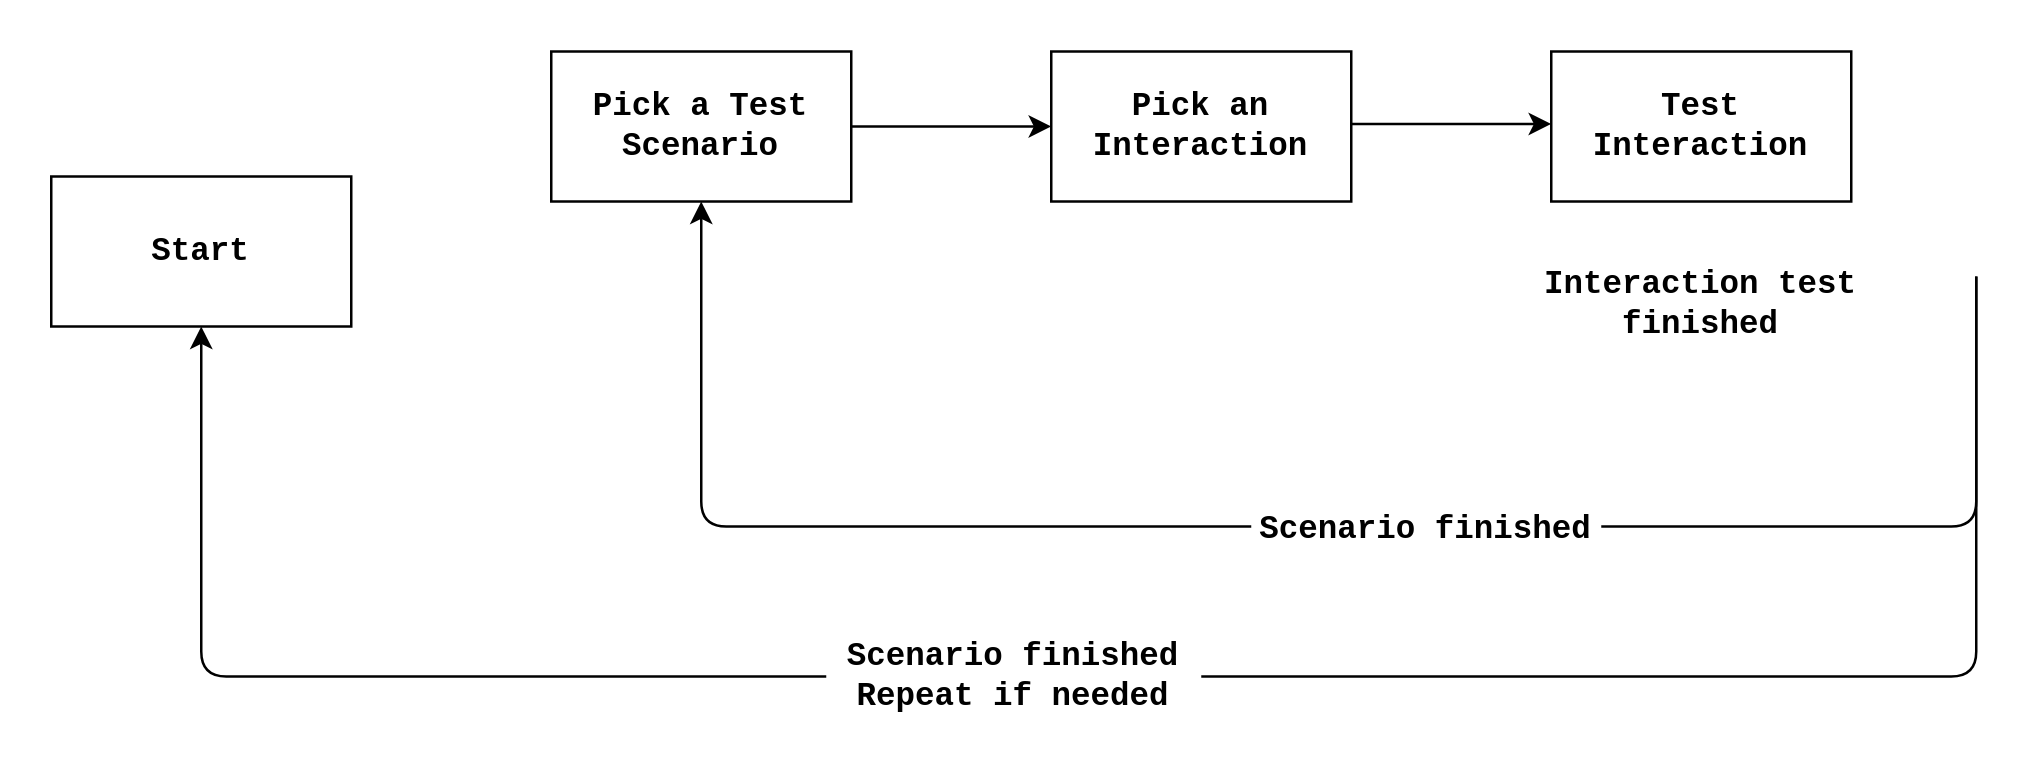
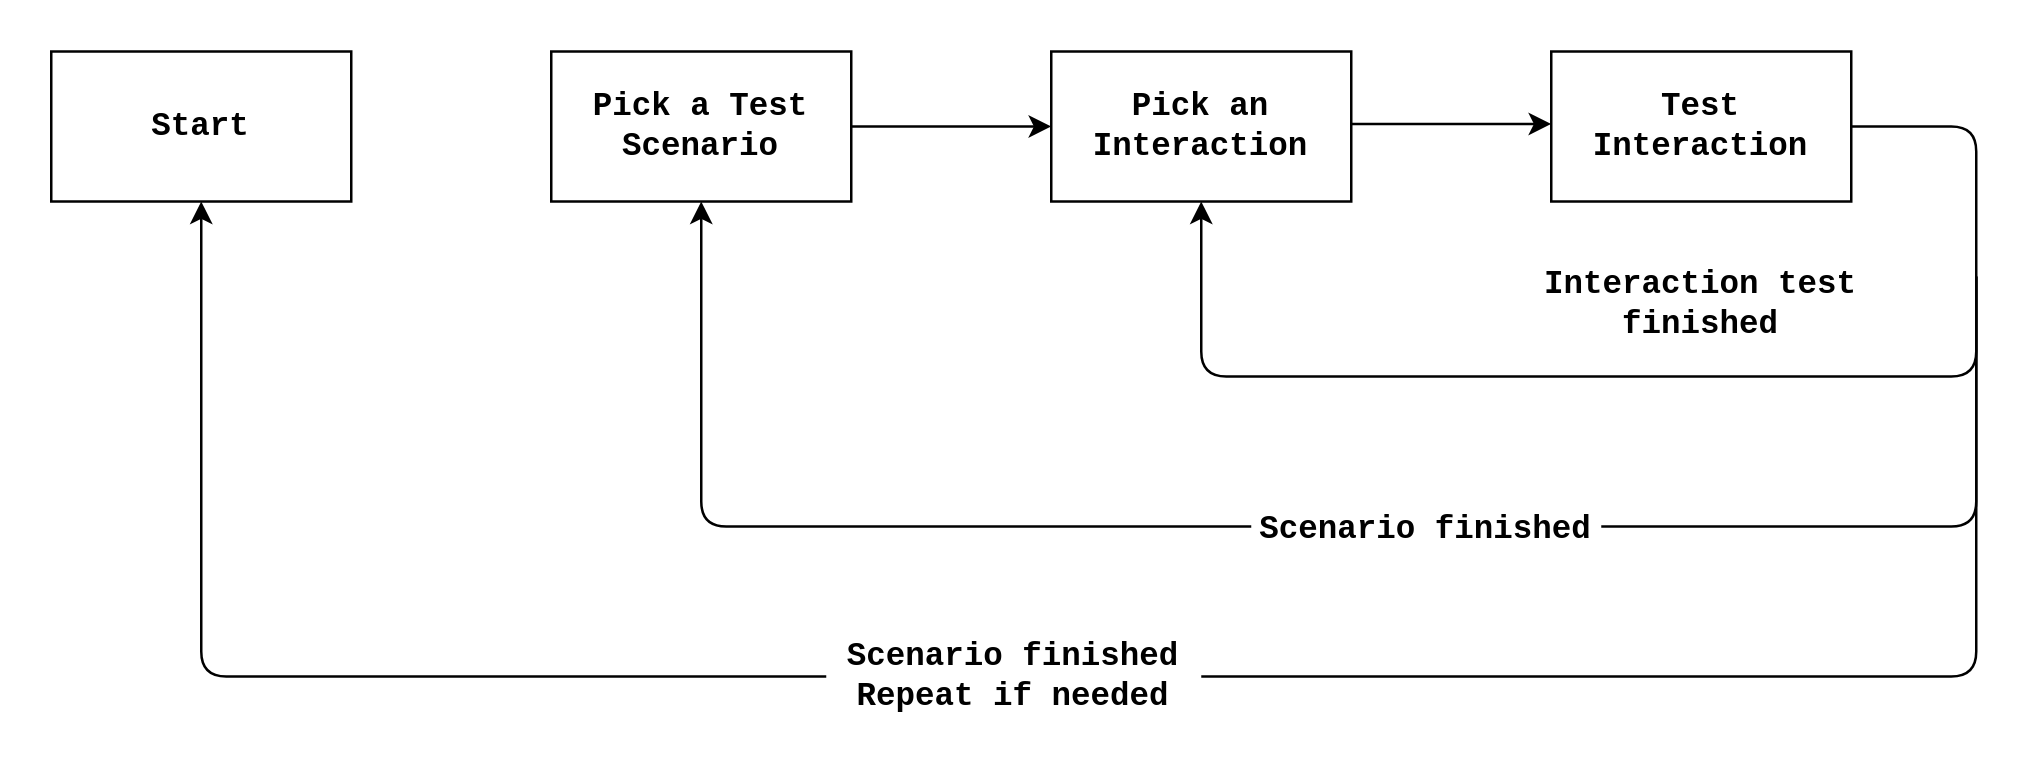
node "Start": moved (201, 251) -> (201, 126)
edge "Test Interaction" -> "Pick an Interaction": added
